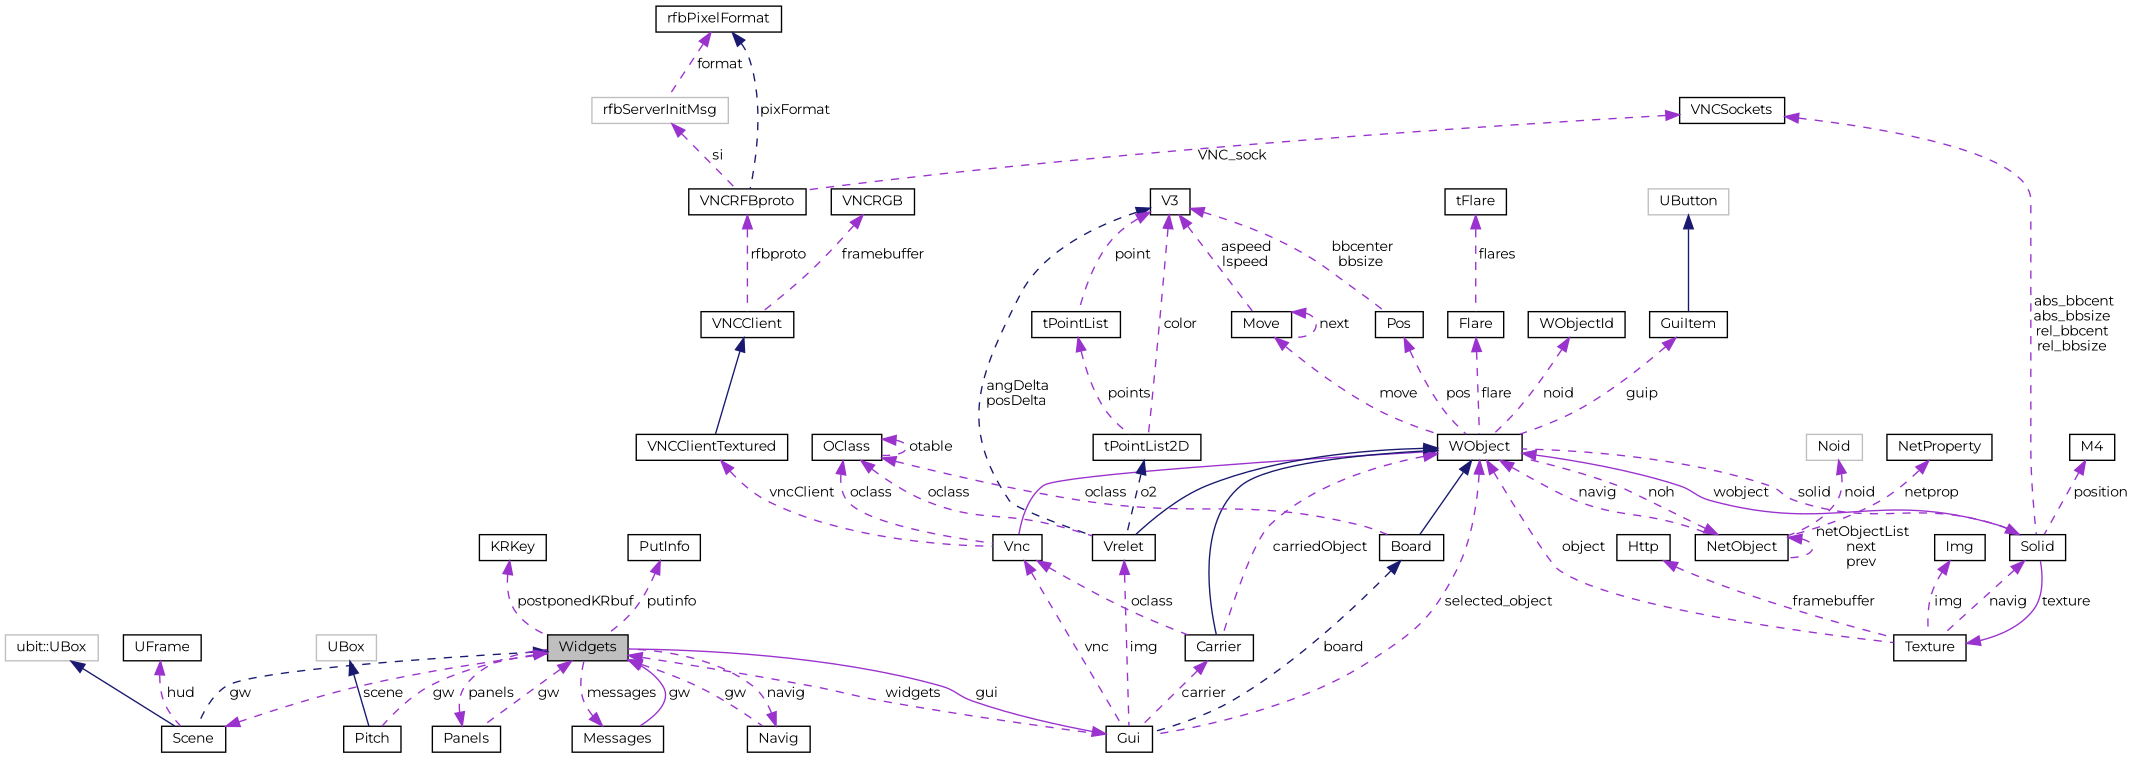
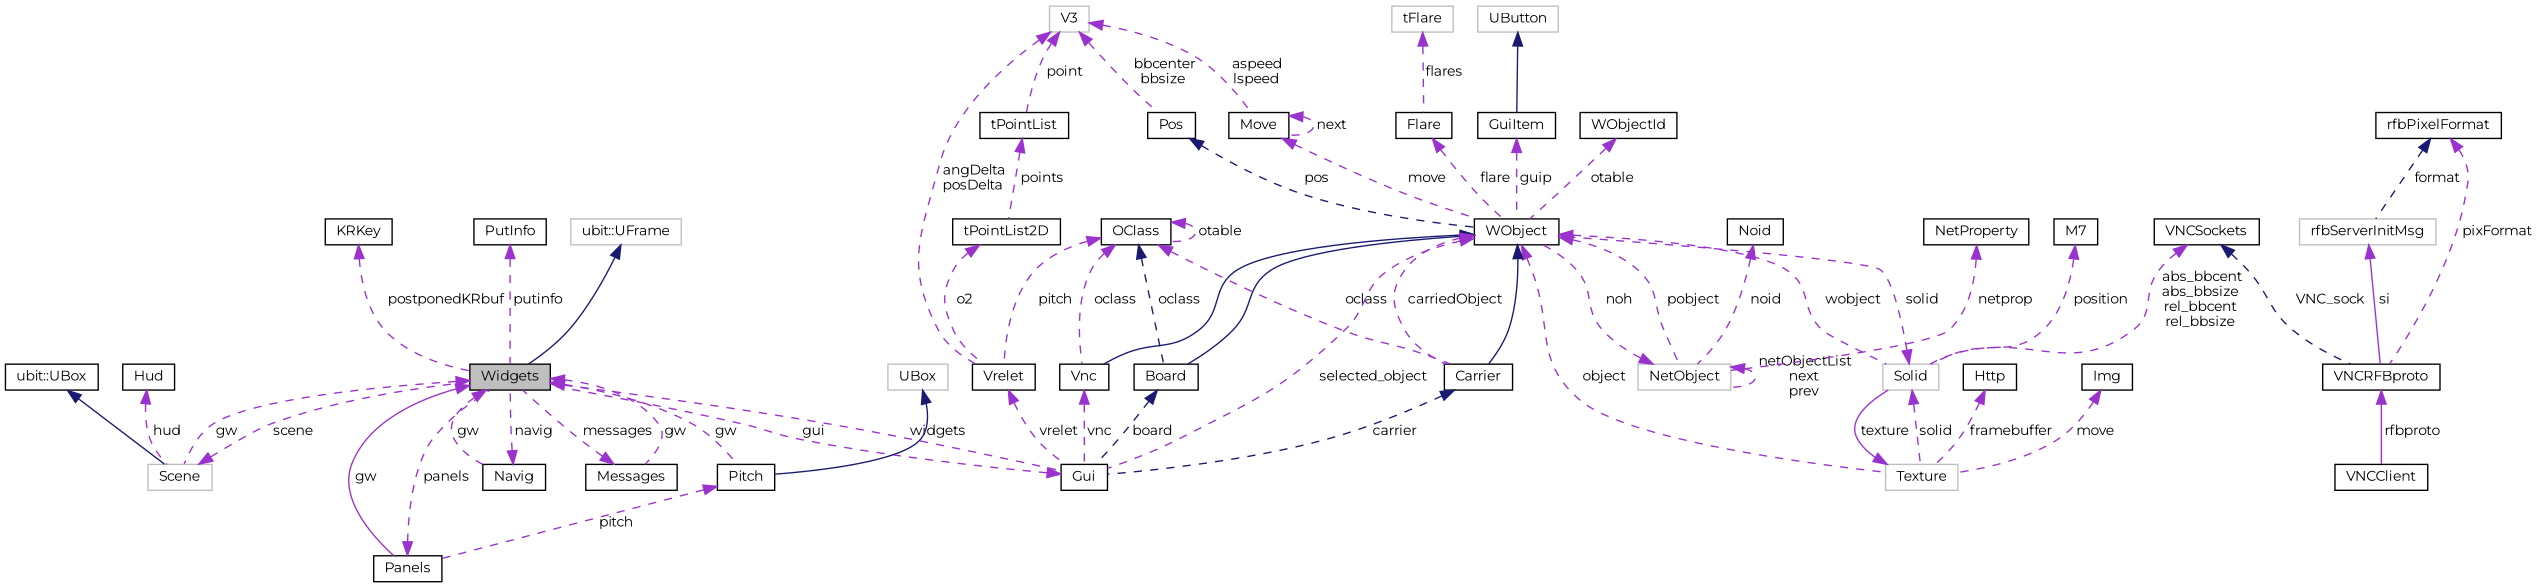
edge "rfbServerInitMsg" -> "rfbPixelFormat": color darkorchid3 -> midnightblue
edge "VNCRFBproto" -> "rfbPixelFormat": color midnightblue -> darkorchid3
edge "VNCRFBproto" -> "VNCSockets": color darkorchid3 -> midnightblue
edge "VNCRFBproto" -> "rfbServerInitMsg": style dashed -> solid
node "VNCRGB": removed
node "V3": color black -> grey75
node "tFlare": color black -> grey75
node "ubit::UFrame": added
edge "VNCClient" -> "VNCRFBproto": style dashed -> solid
edge "tPointList2D" -> "V3": removed, label "color"
edge "Vrelet" -> "V3": color midnightblue -> darkorchid3
edge "WObject" -> "WObjectId": label " noid" -> " otable"
edge "WObject" -> "Pos": color darkorchid3 -> midnightblue
node "VNCClientTextured": removed
node "Noid": color grey75 -> black
node "M4": label "M4" -> "M7"
edge "Vnc" -> "WObject": color darkorchid3 -> midnightblue
edge "Vrelet" -> "WObject": removed
edge "Vrelet" -> "OClass": label " oclass" -> " pitch"
edge "NetObject" -> "WObject": label " navig" -> " pobject"
edge "Vrelet" -> "tPointList2D": color midnightblue -> darkorchid3
edge "Board" -> "OClass": color darkorchid3 -> midnightblue
edge "Solid" -> "WObject": style solid -> dashed
edge "Panels" -> "Pitch": added, label "pitch"
node "NetObject": color black -> grey75
node "Solid": color black -> grey75
edge "Texture" -> "Img": label " img" -> " move"
edge "Texture" -> "Solid": label " navig" -> " solid"
edge "Carrier" -> "Vnc": now "Carrier" -> "OClass"
node "ubit::UBox": color grey75 -> black
node "UFrame": label "UFrame" -> "Hud"
edge "Gui" -> "Vrelet": label " img" -> " vrelet"
node "Texture": color black -> grey75
edge "Scene" -> "Widgets": color midnightblue -> darkorchid3
edge "Widgets" -> "Gui": style solid -> dashed
edge "Messages" -> "Widgets": style solid -> dashed
edge "Panels" -> "Widgets": style dashed -> solid
edge "Gui" -> "Carrier": color darkorchid3 -> midnightblue
node "Scene": color black -> grey75
